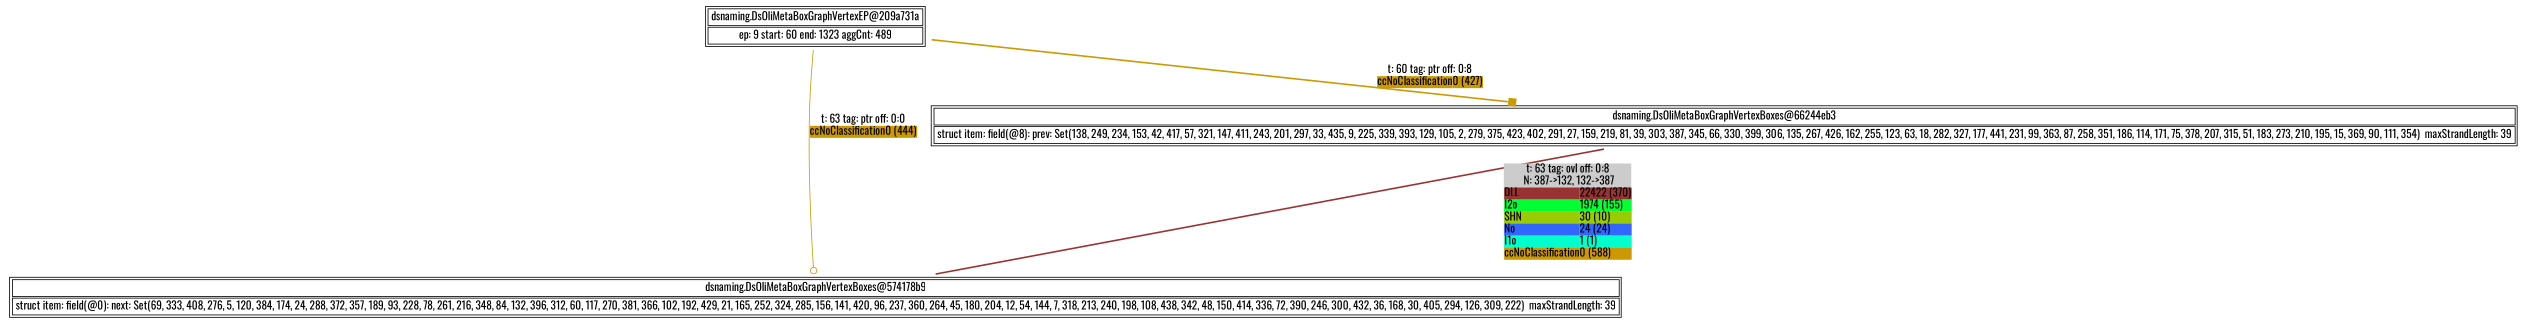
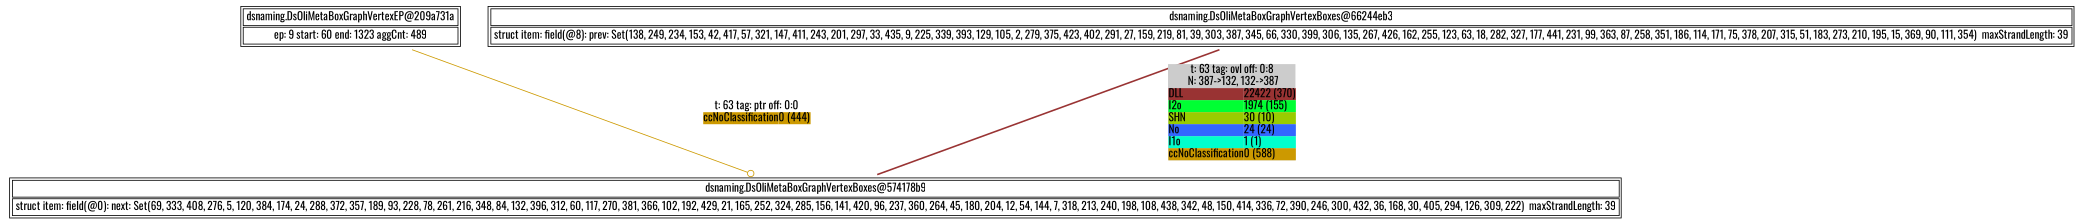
edge "dsnaming.DsOliMetaBoxGraphVertexEP@209a731a" -> "dsnaming.DsOliMetaBoxGraphVertexBoxes@66244eb3": removed, label "t: 60 tag: ptr off: 0:8 ccNoClassification 0 (427)"
